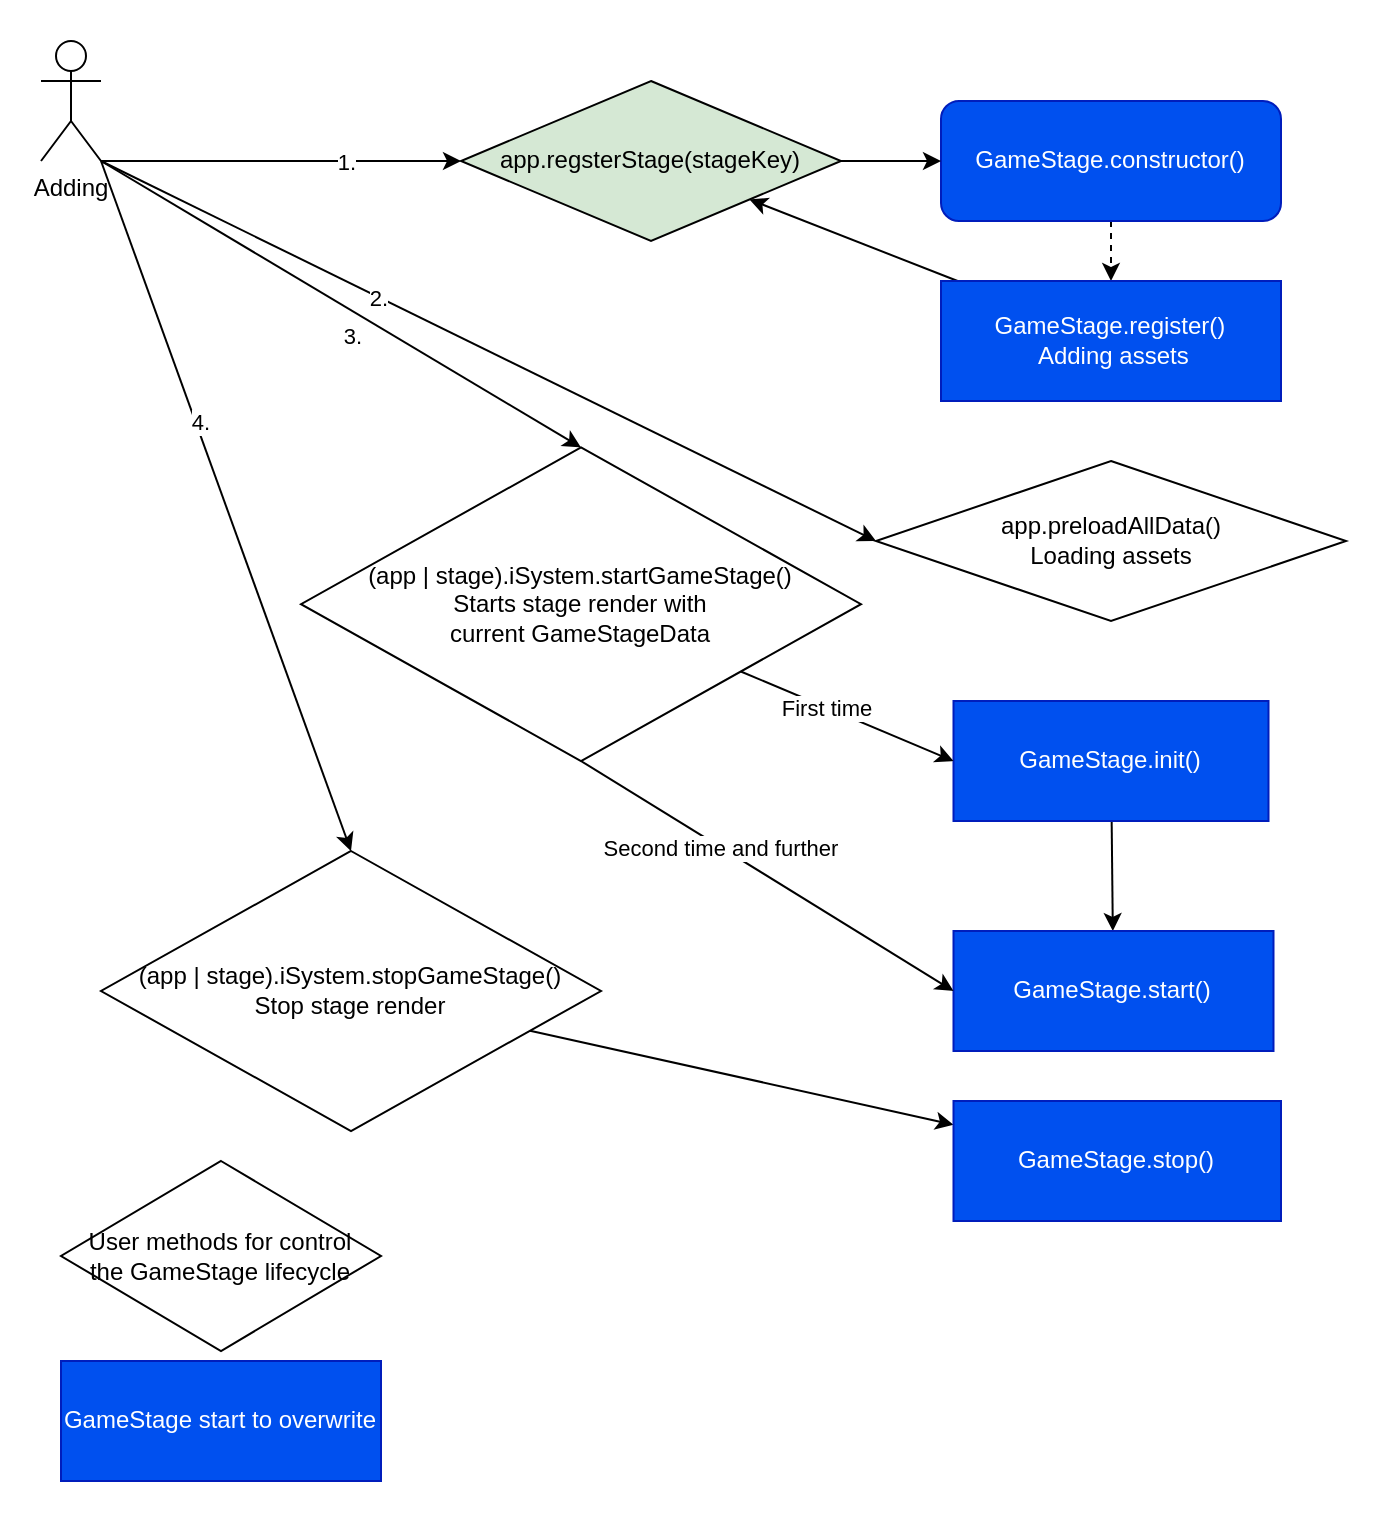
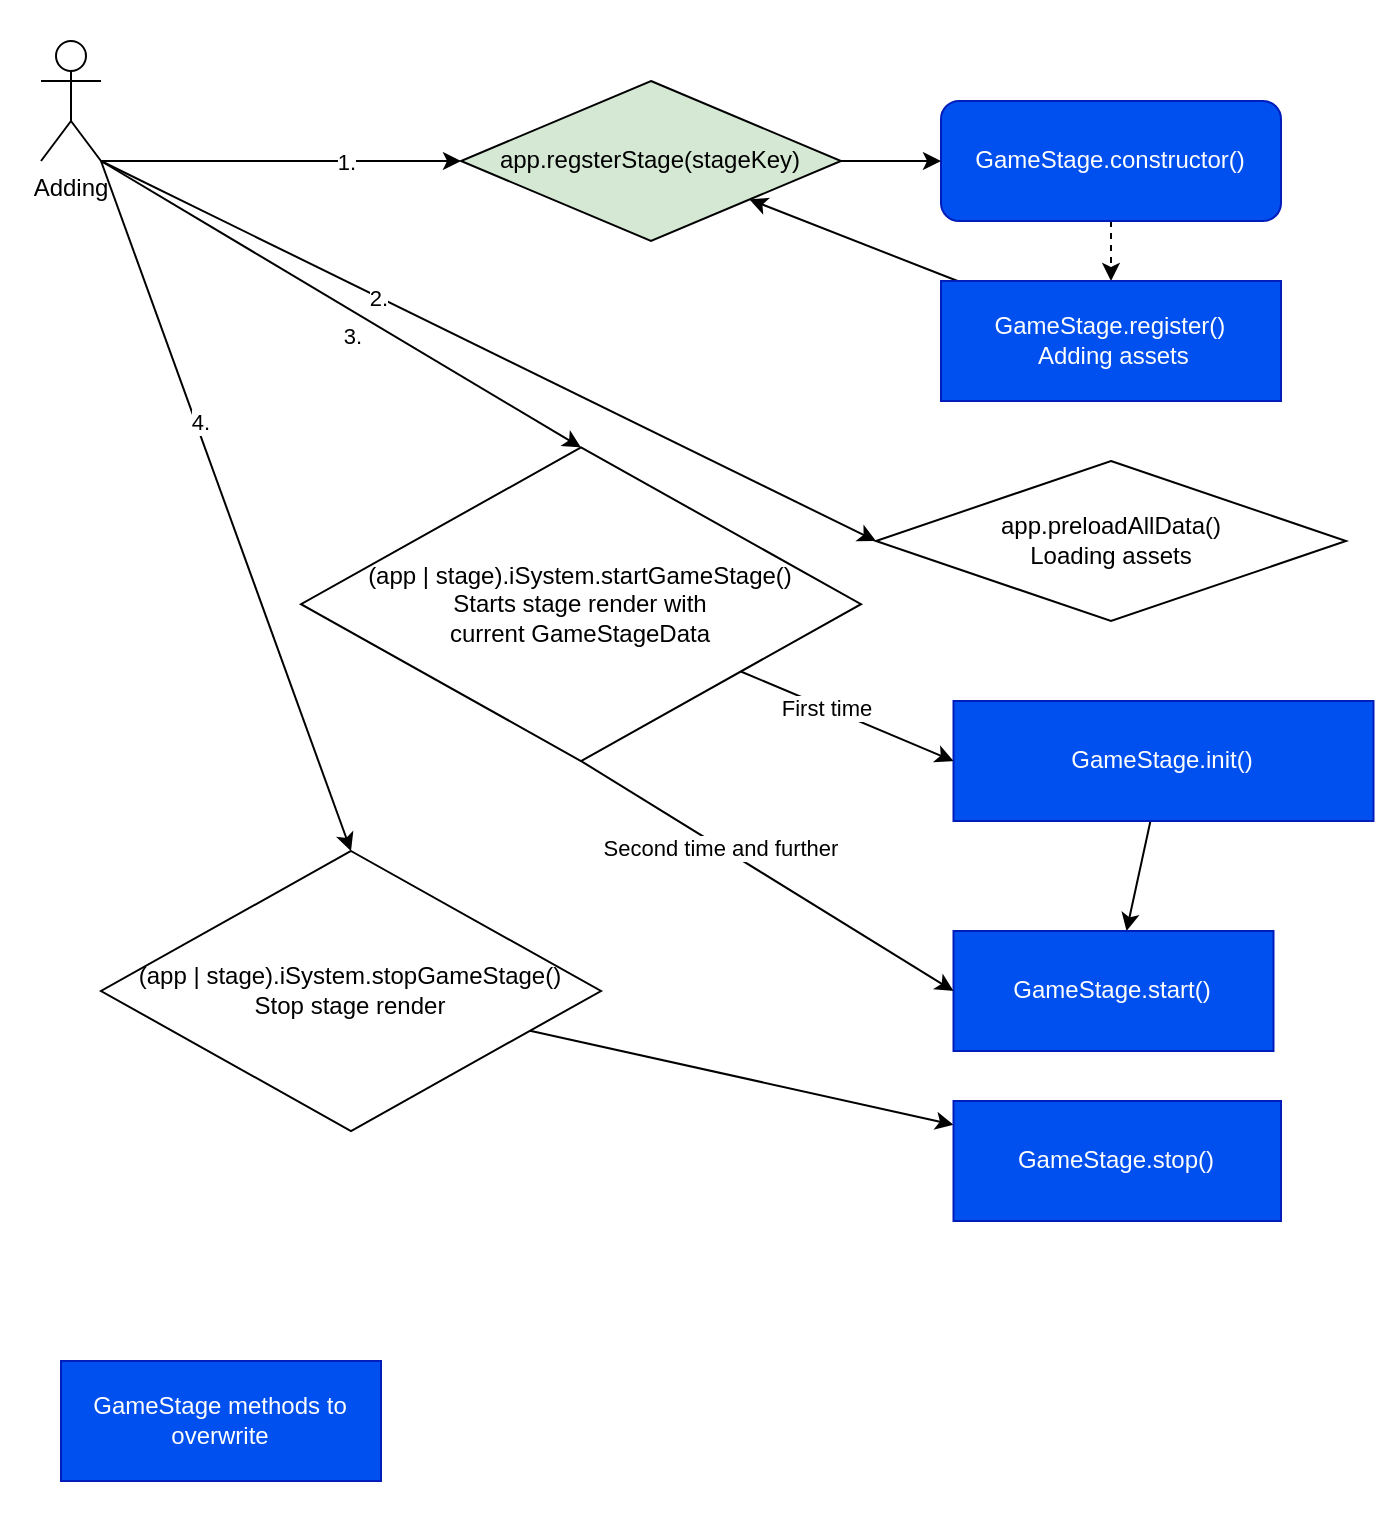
node "GameStage.init()": size 315x120 -> 420x120
node "User methods for control the GameStage lifecycle": removed
node "GameStage start to overwrite": label "GameStage start to overwrite" -> "GameStage methods to overwrite"
